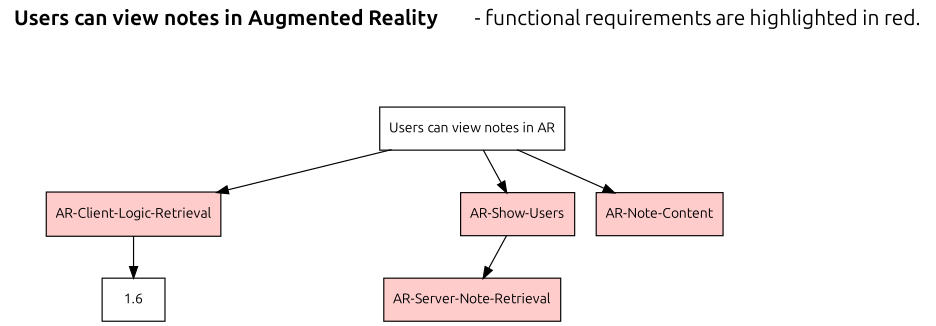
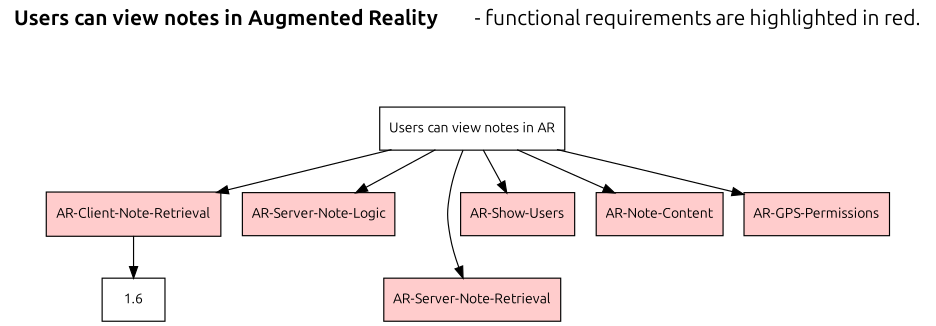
node "AR-Client-Logic-Retrieval": label "AR-Client-Logic-Retrieval" -> "AR-Client-Note-Retrieval"
node "AR-Server-Note-Logic": added
node "AR-GPS-Permissions": added
edge "AR-Show-Users" -> "AR-Server-Note-Retrieval": now "Users can view notes in AR" -> "AR-Server-Note-Retrieval"
